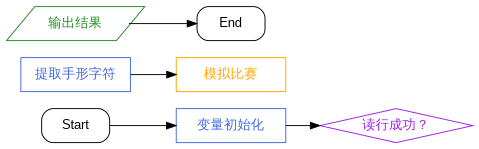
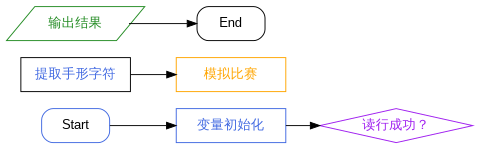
node "提取手形字符": color royalblue -> black
node "Start": color black -> royalblue
